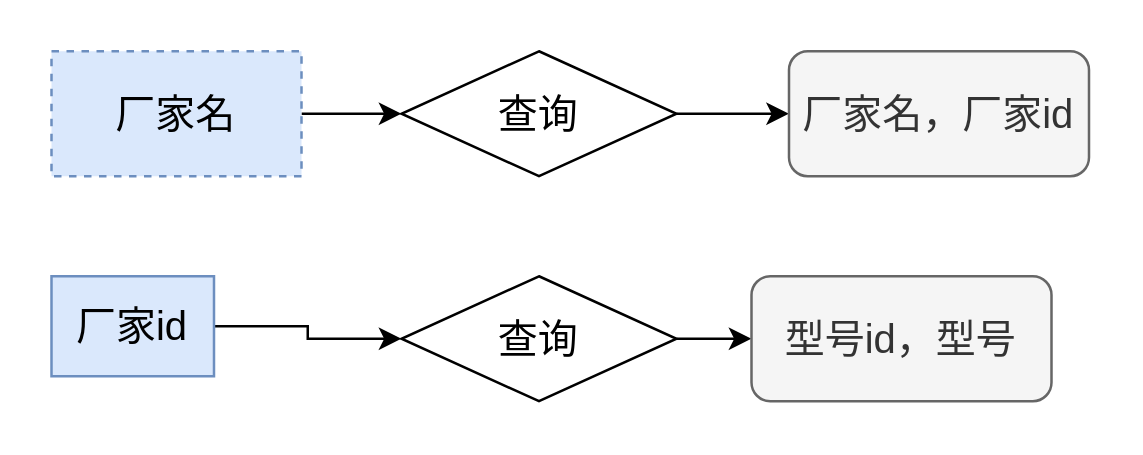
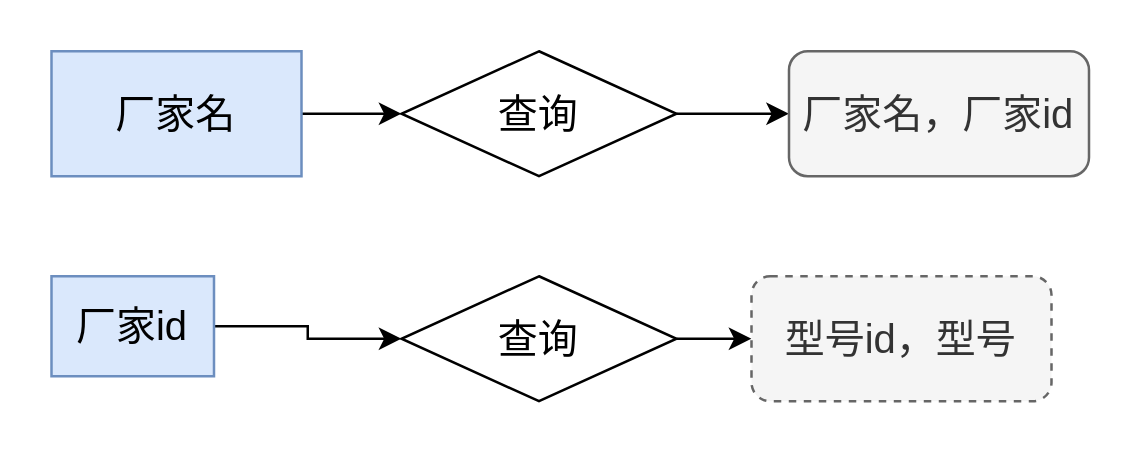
node "厂家名": style dashed -> solid
node "型号id，型号": style solid -> dashed
